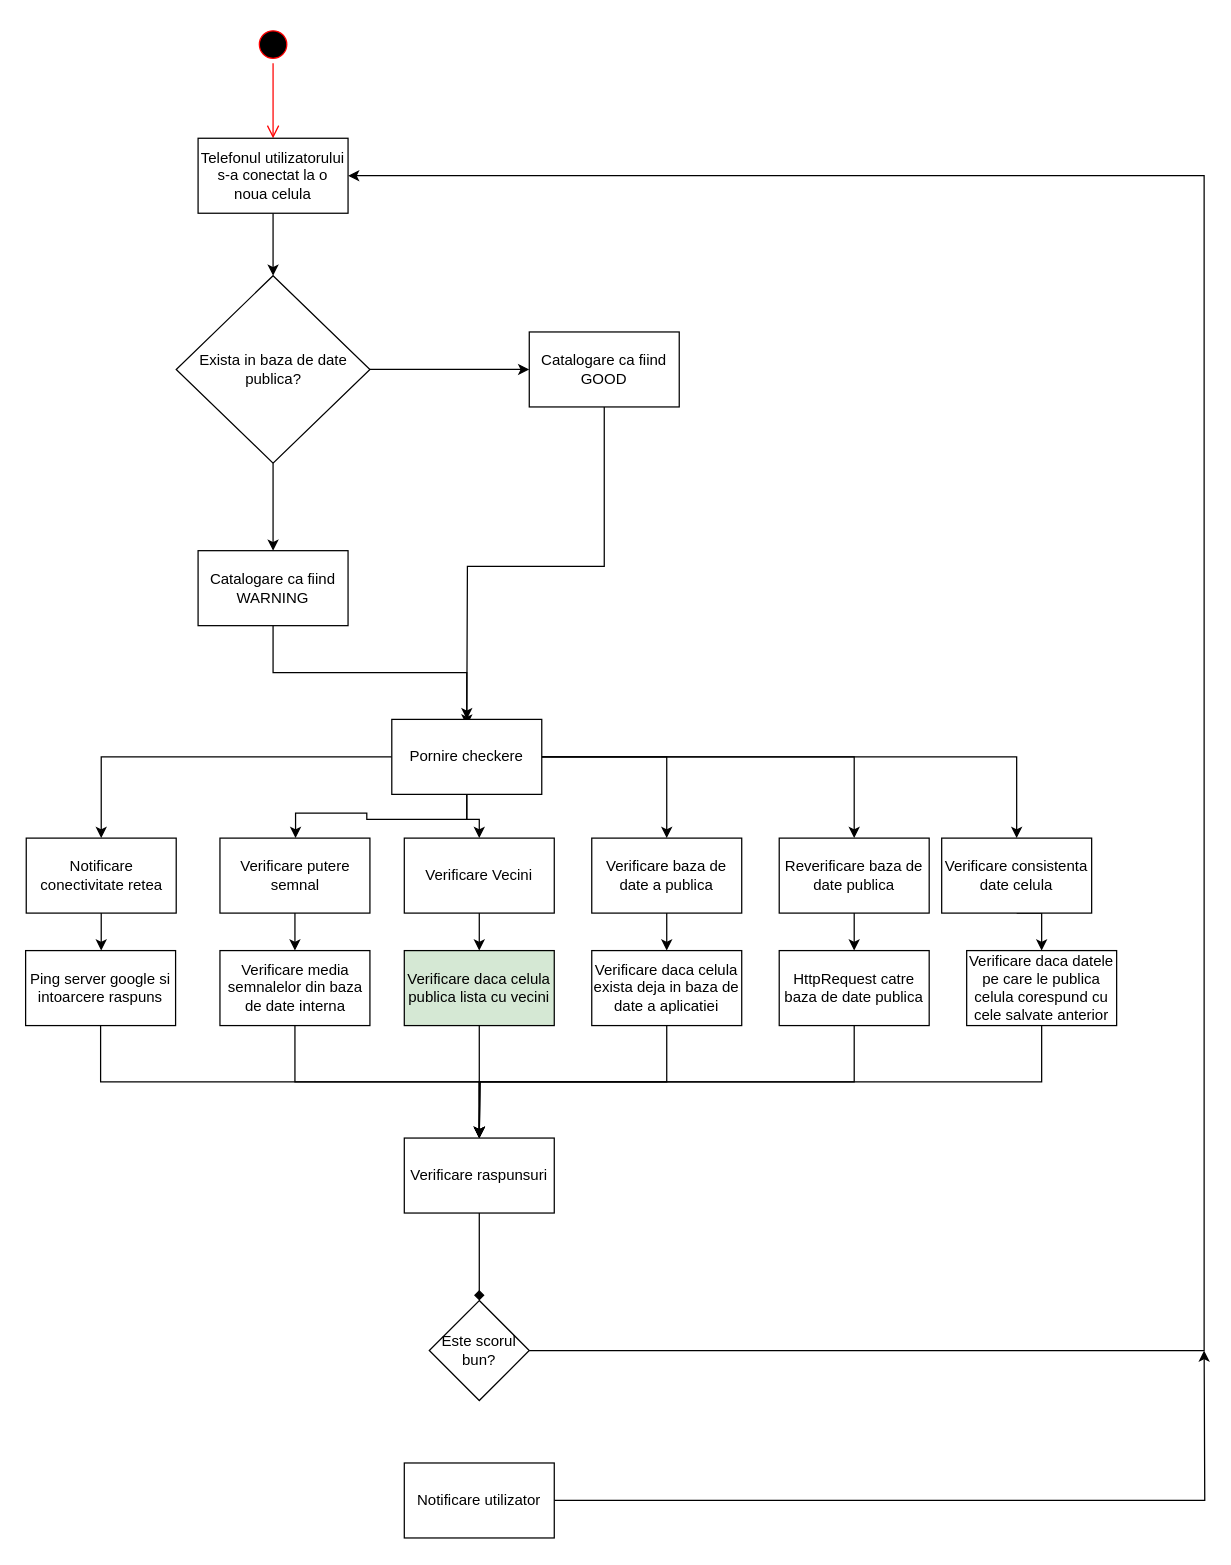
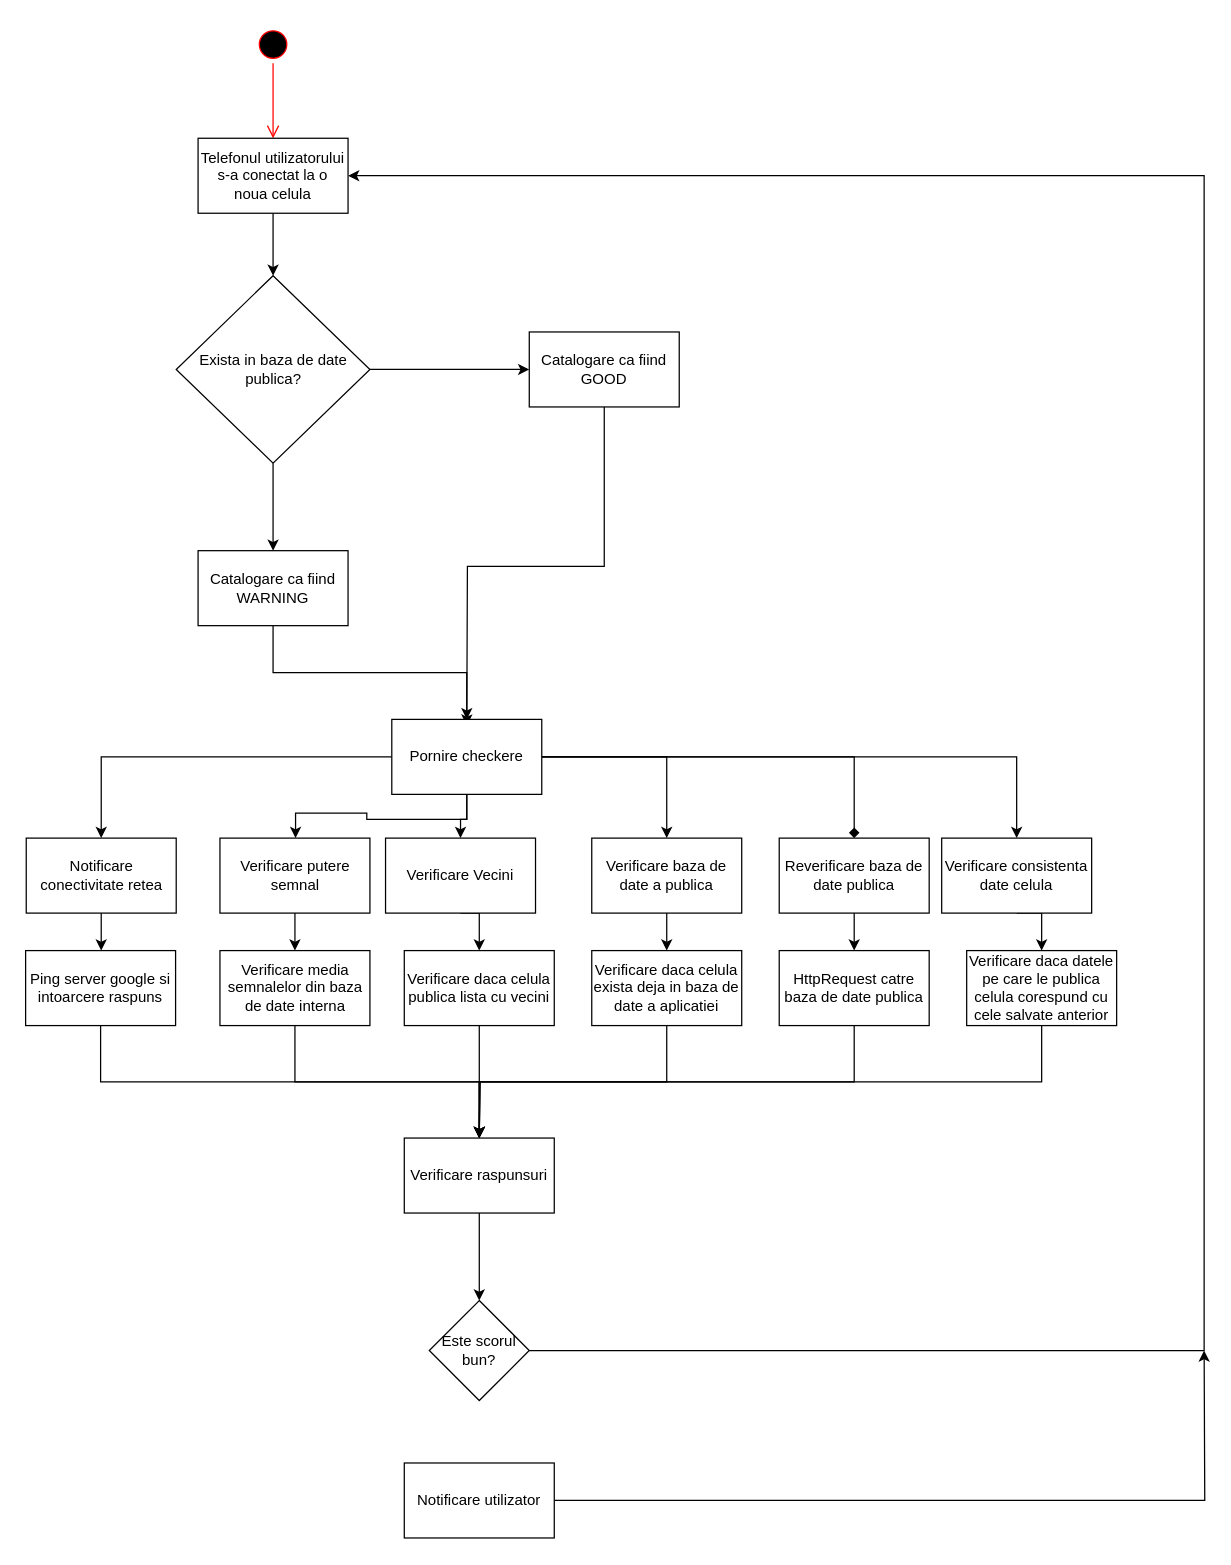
edge "Pornire checkere" -> "Reverificare baza de date publica": arrowhead classic -> diamond
node "Verificare Vecini": moved (479, 876) -> (461, 876)
node "Verificare daca celula publica lista cu vecini": fillcolor #d5e8d4 -> #ffffff
edge "Verificare raspunsuri" -> "Este scorul bun?": arrowhead diamond -> classic
